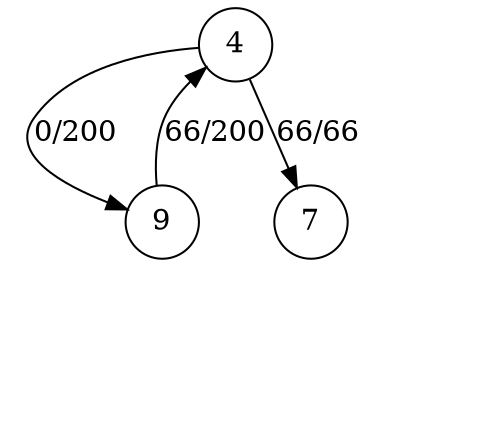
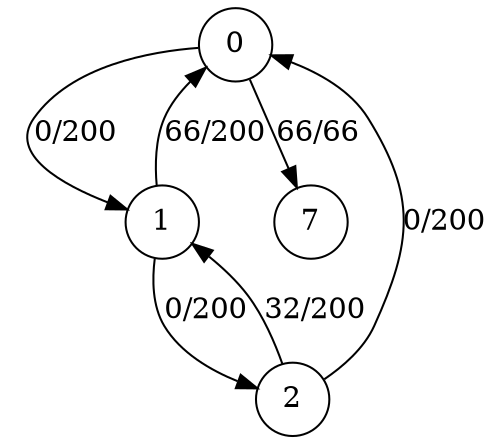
node "4": label "4" -> "0"
node "9": label "9" -> "1"
node "2": added
